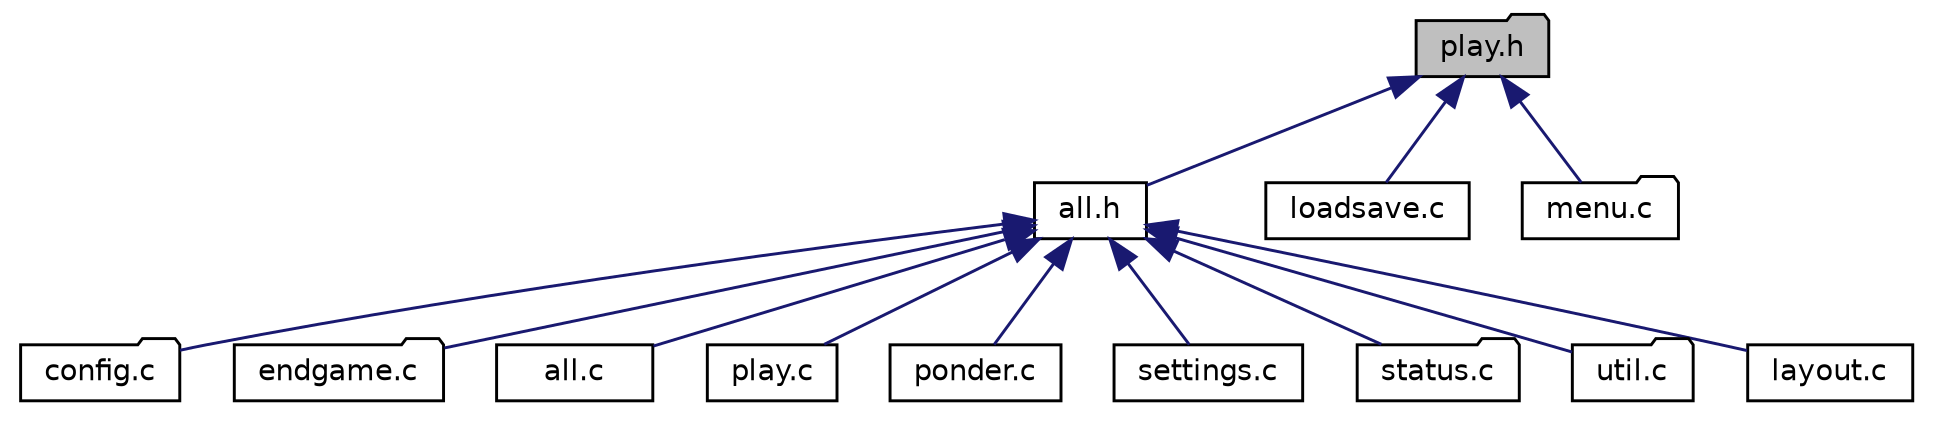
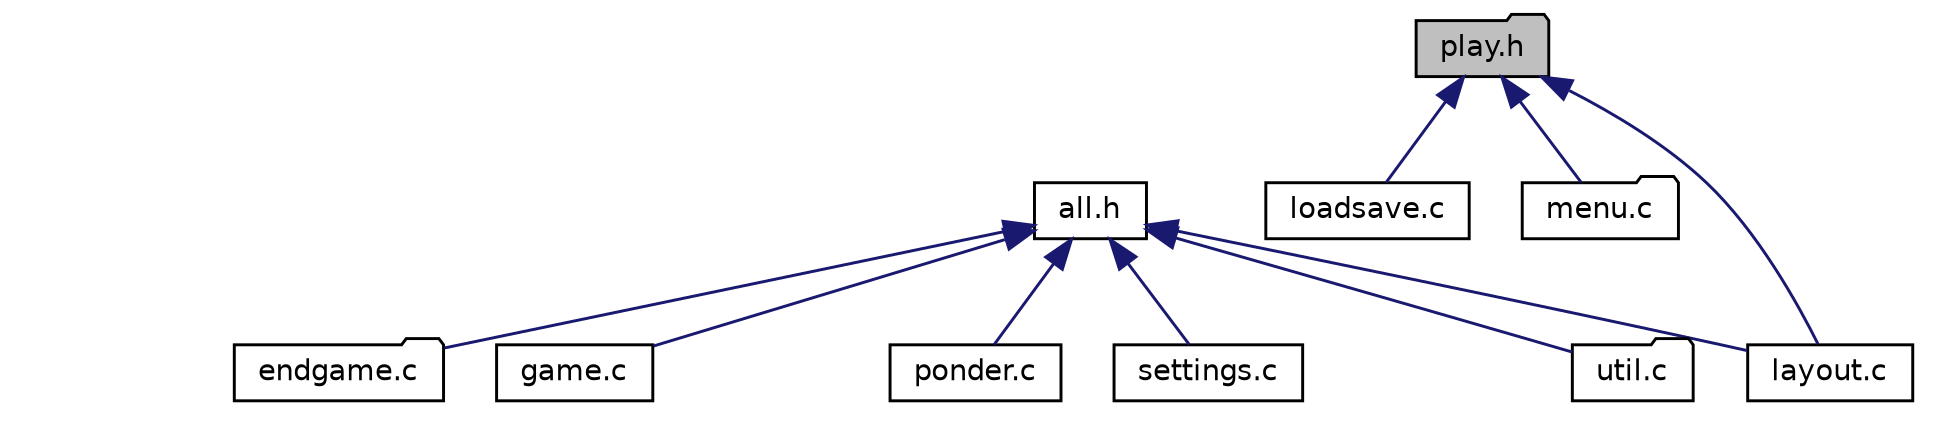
edge "all.h" -> "play.h": now "layout.c" -> "play.h"
node "config.c": removed
node "all.c": label "all.c" -> "game.c"
node "play.c": removed
node "status.c": removed
